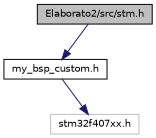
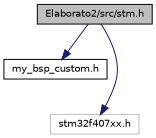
edge "my_bsp_custom.h" -> "stm32f407xx.h": now "Elaborato2/src/stm.h" -> "stm32f407xx.h"
